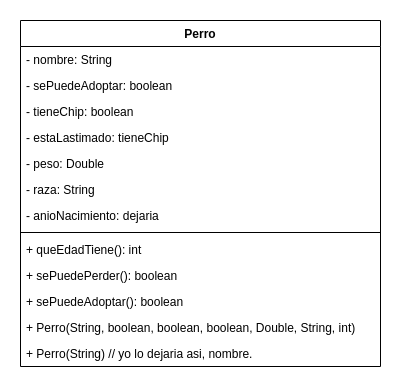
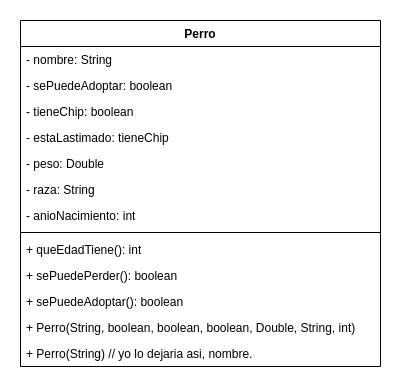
node "- anioNacimiento: dejaria": label "- anioNacimiento: dejaria" -> "- anioNacimiento: int"
